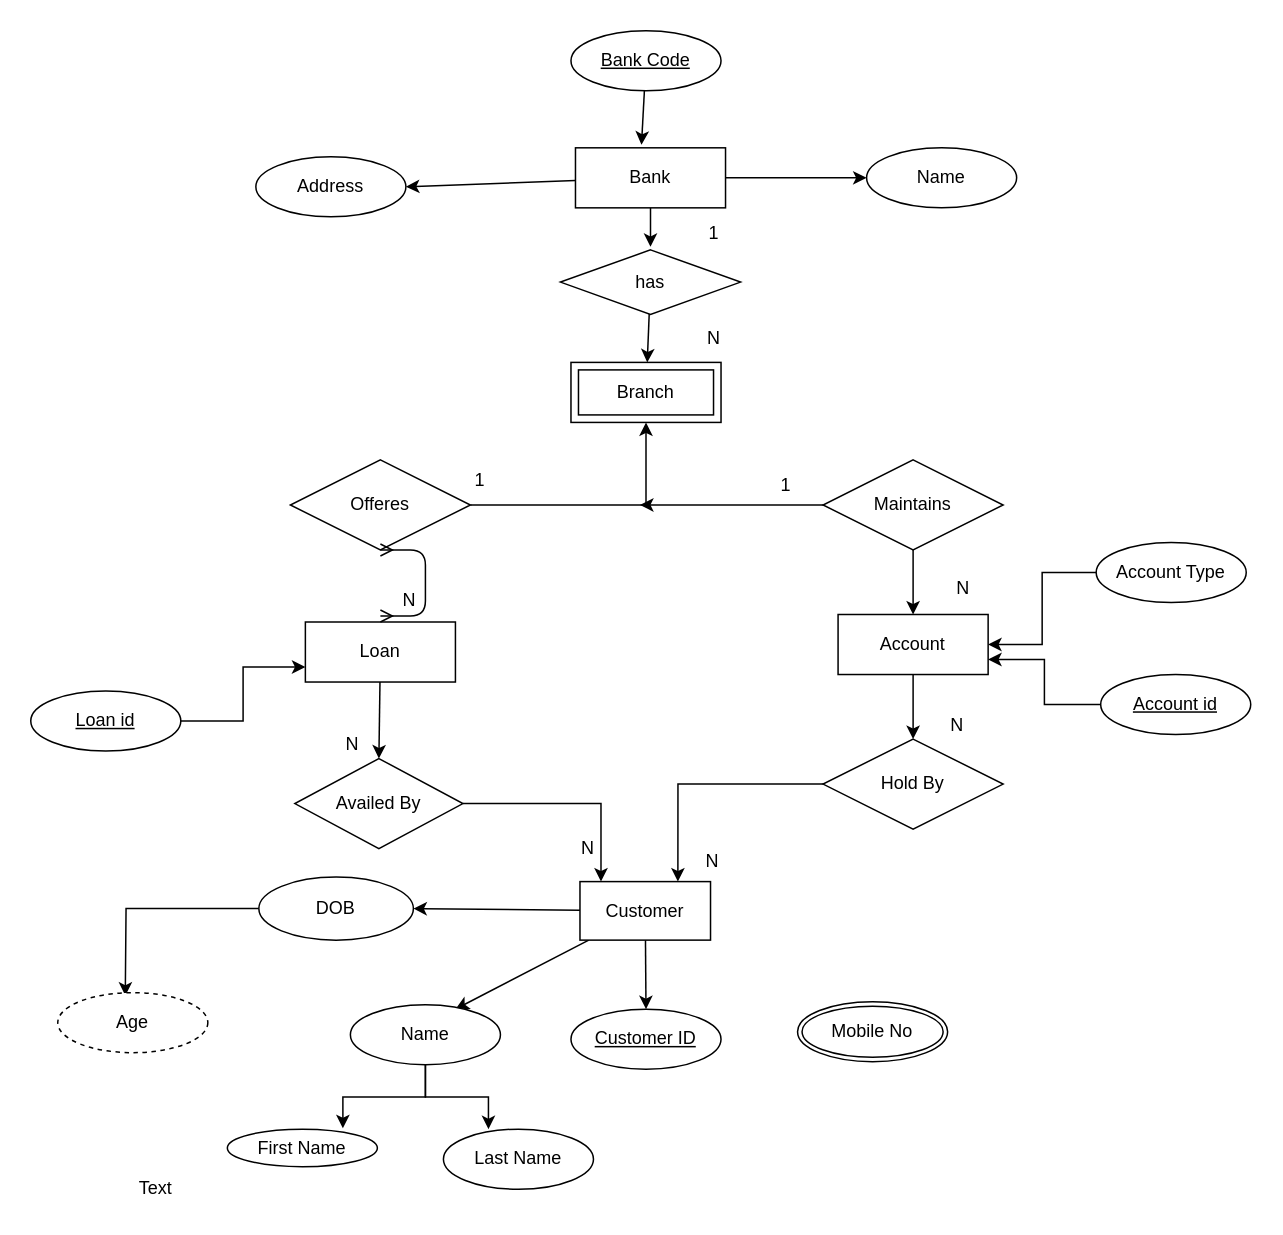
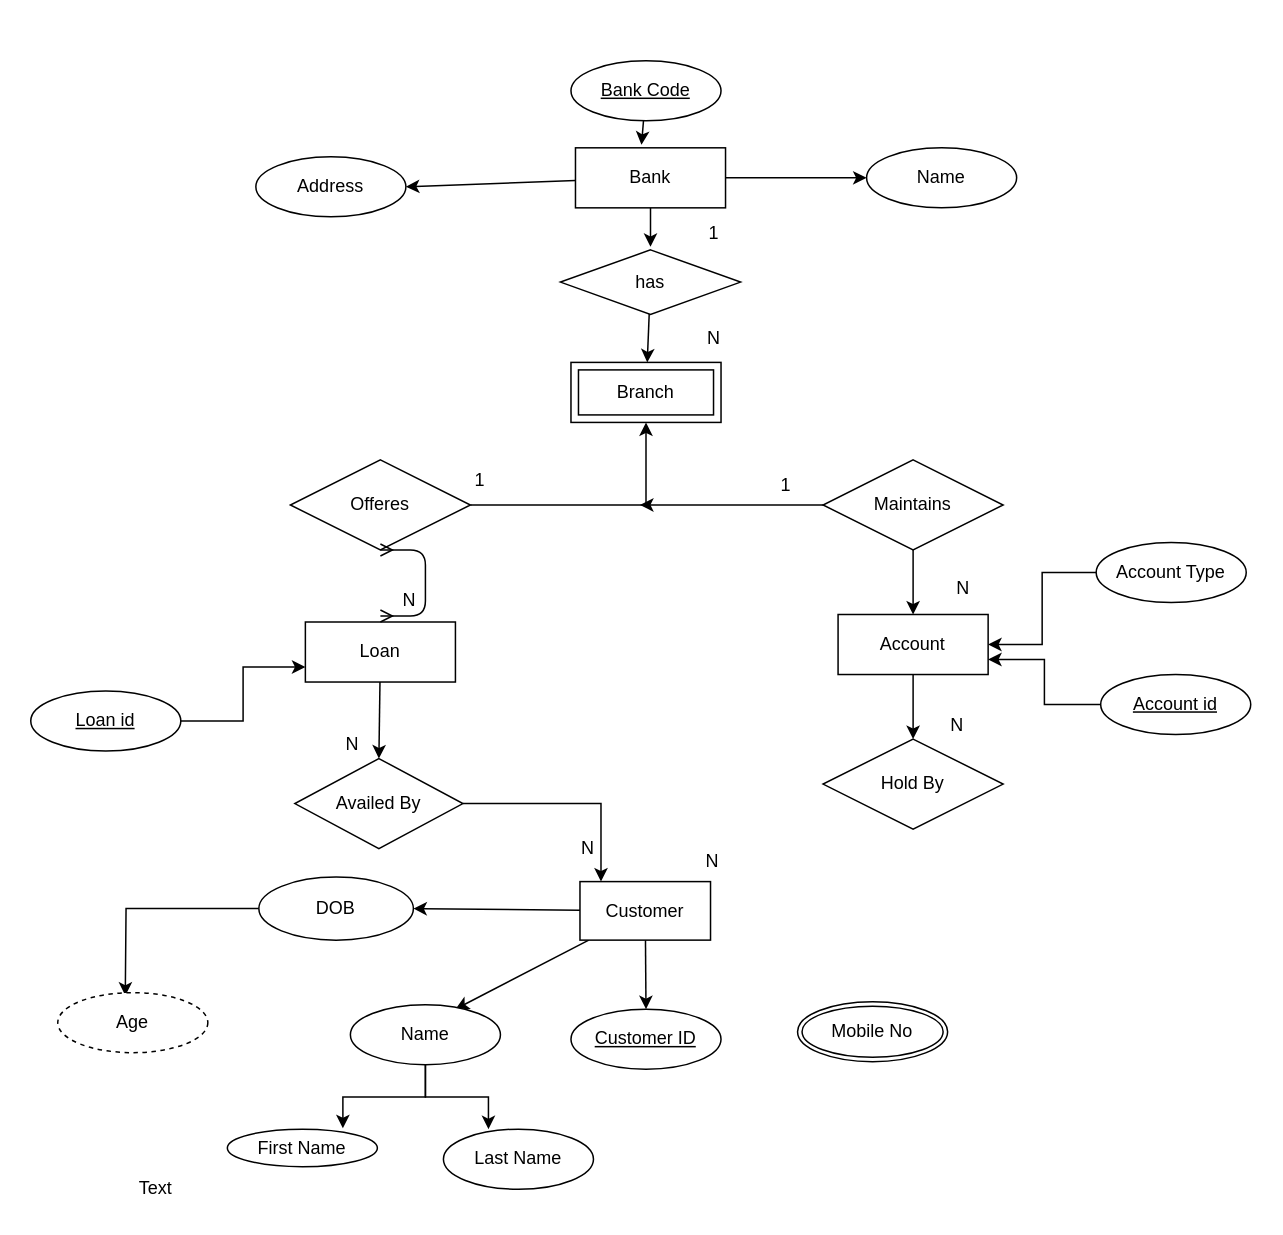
node "Bank Code": moved (646, 61) -> (646, 91)
edge "Hold By" -> "Customer": removed
